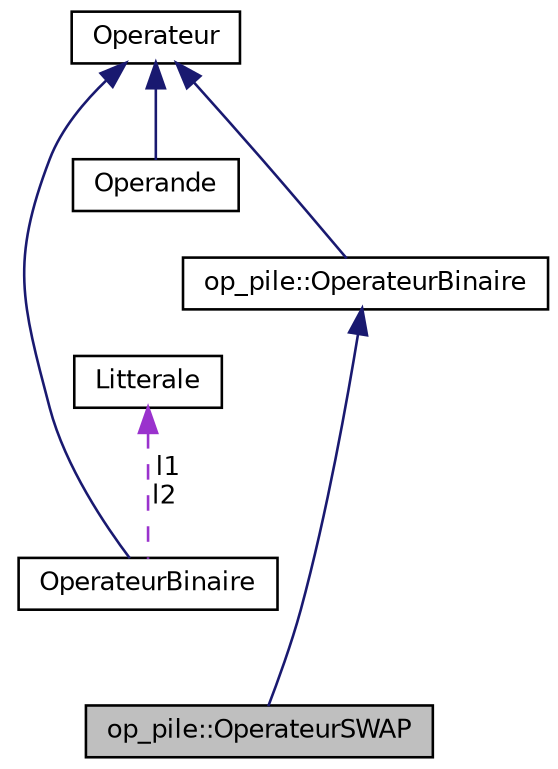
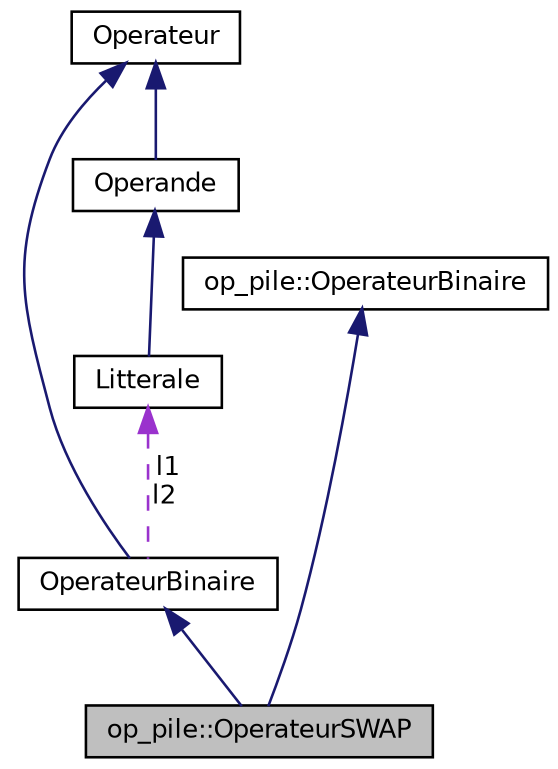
edge "op_pile::OperateurBinaire" -> "Operateur": removed
edge "Litterale" -> "Operande": added
edge "op_pile::OperateurSWAP" -> "OperateurBinaire": added
